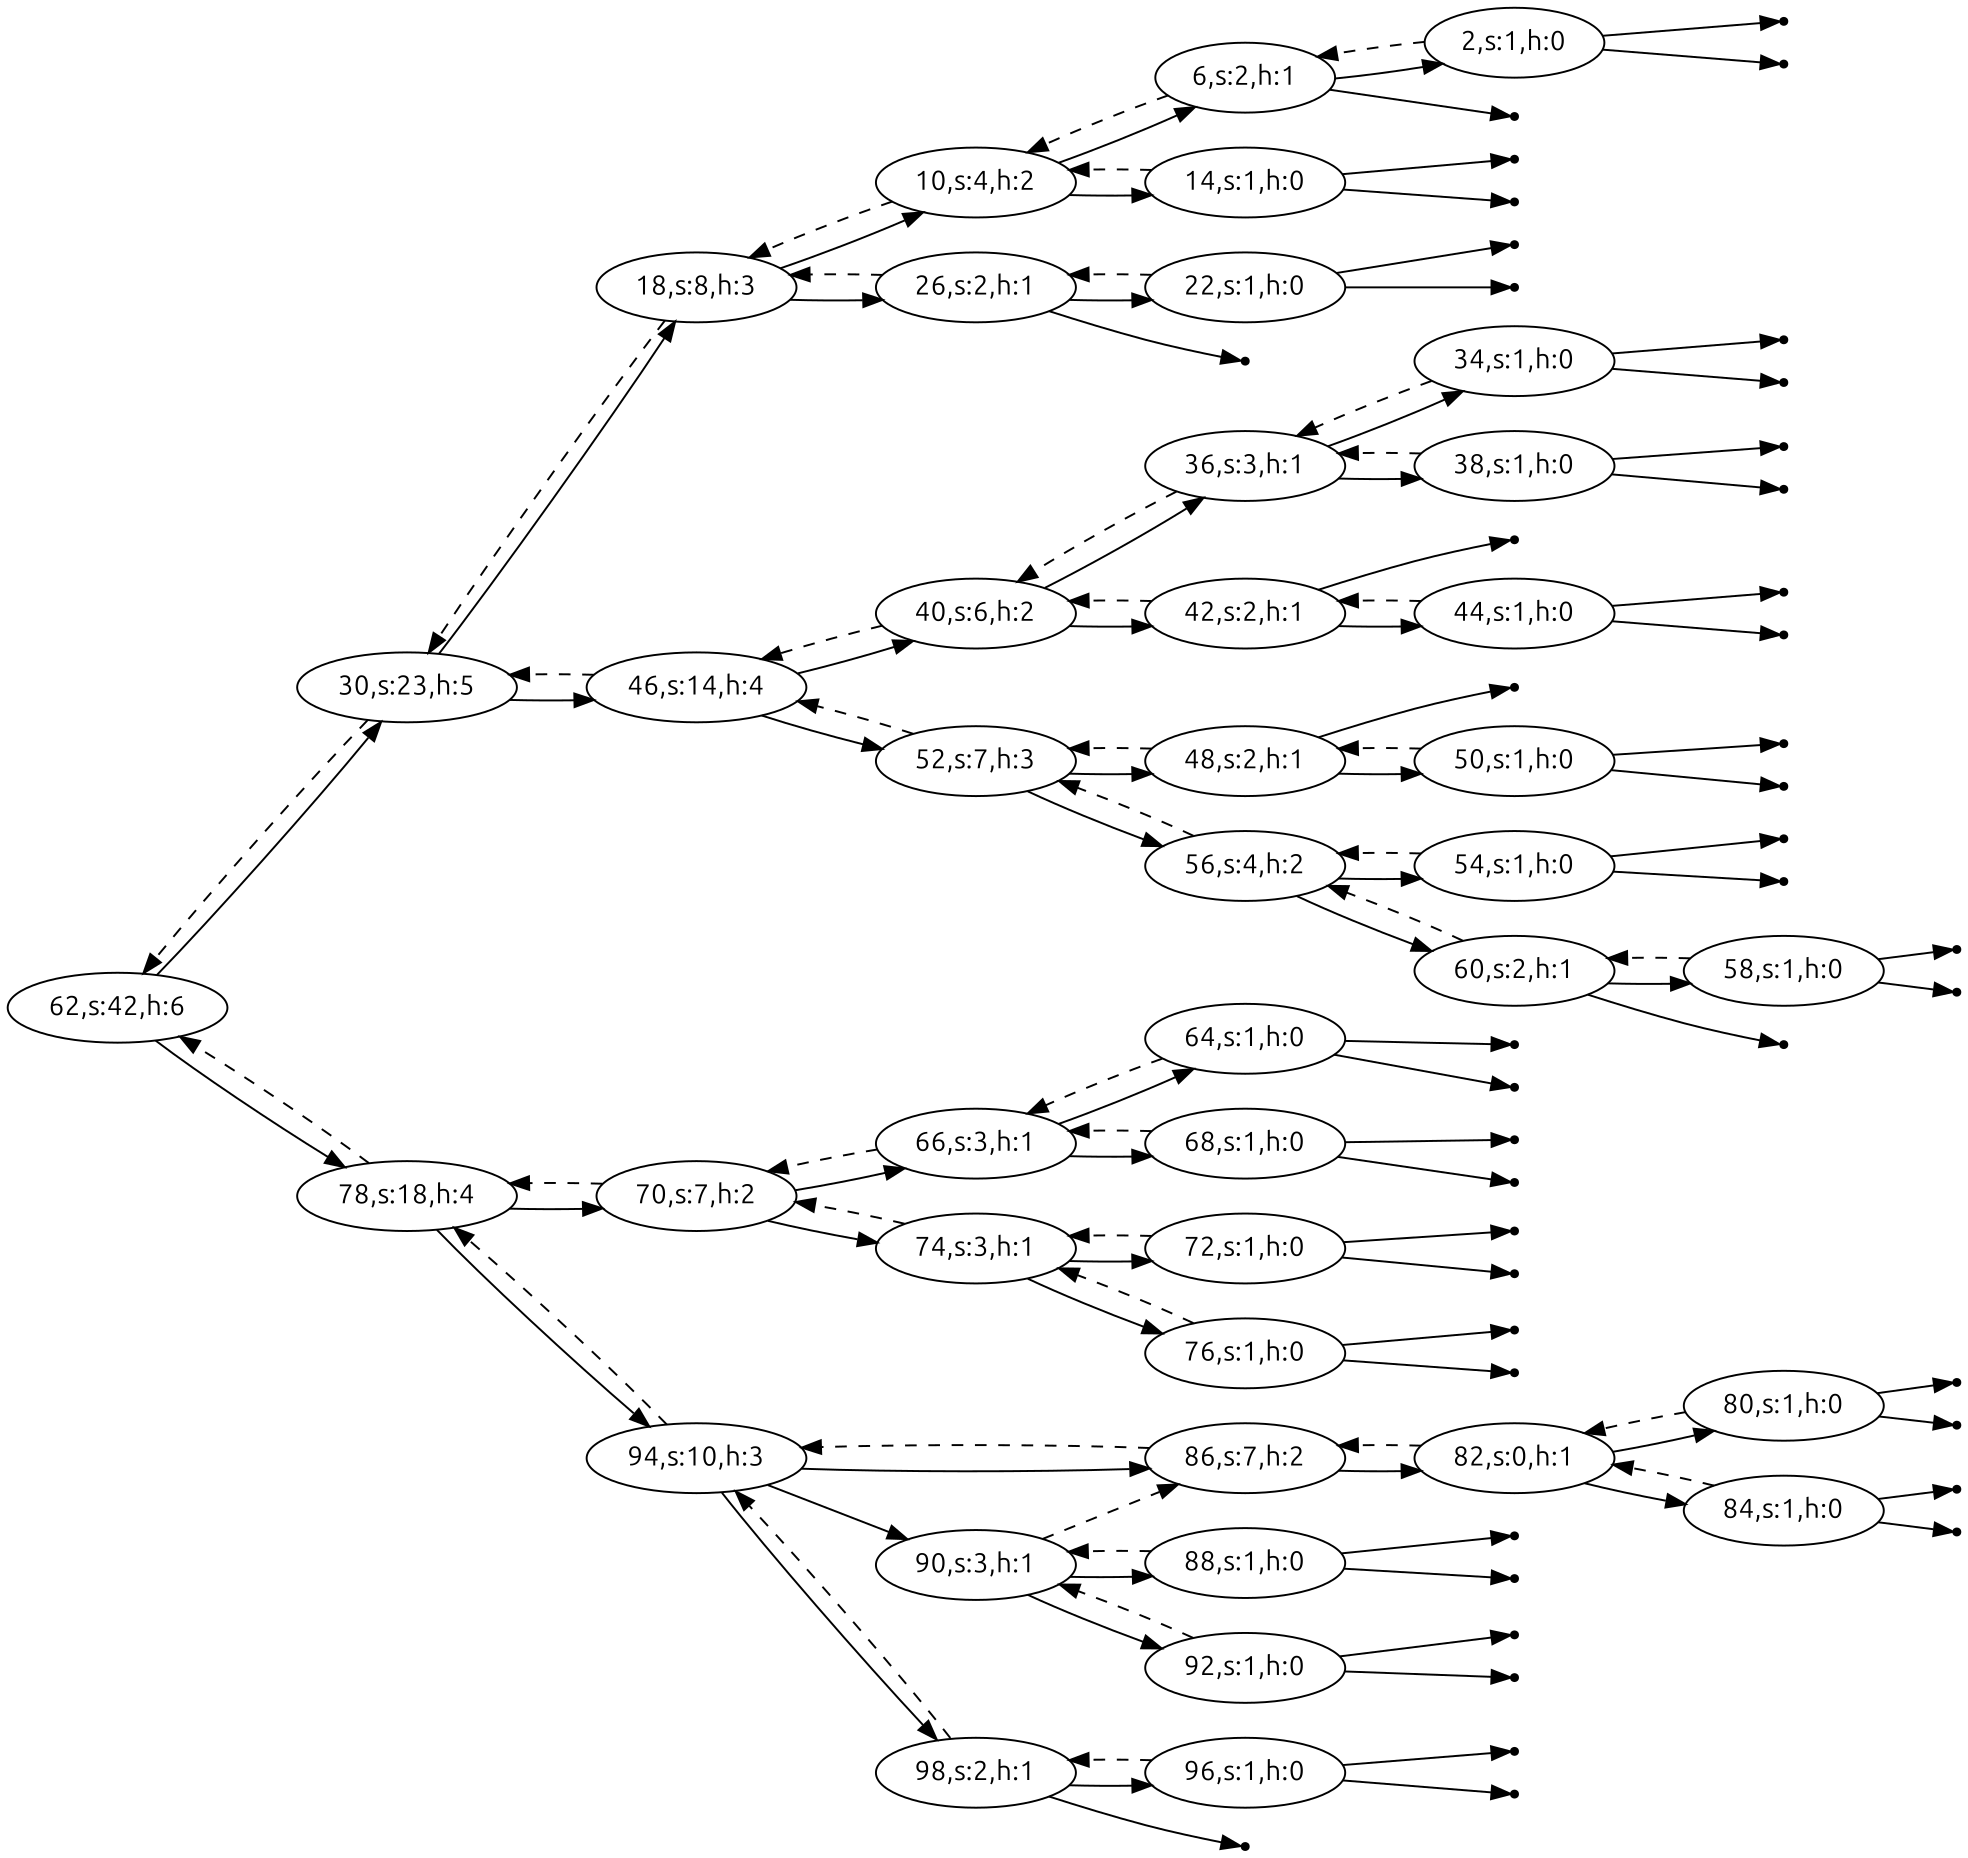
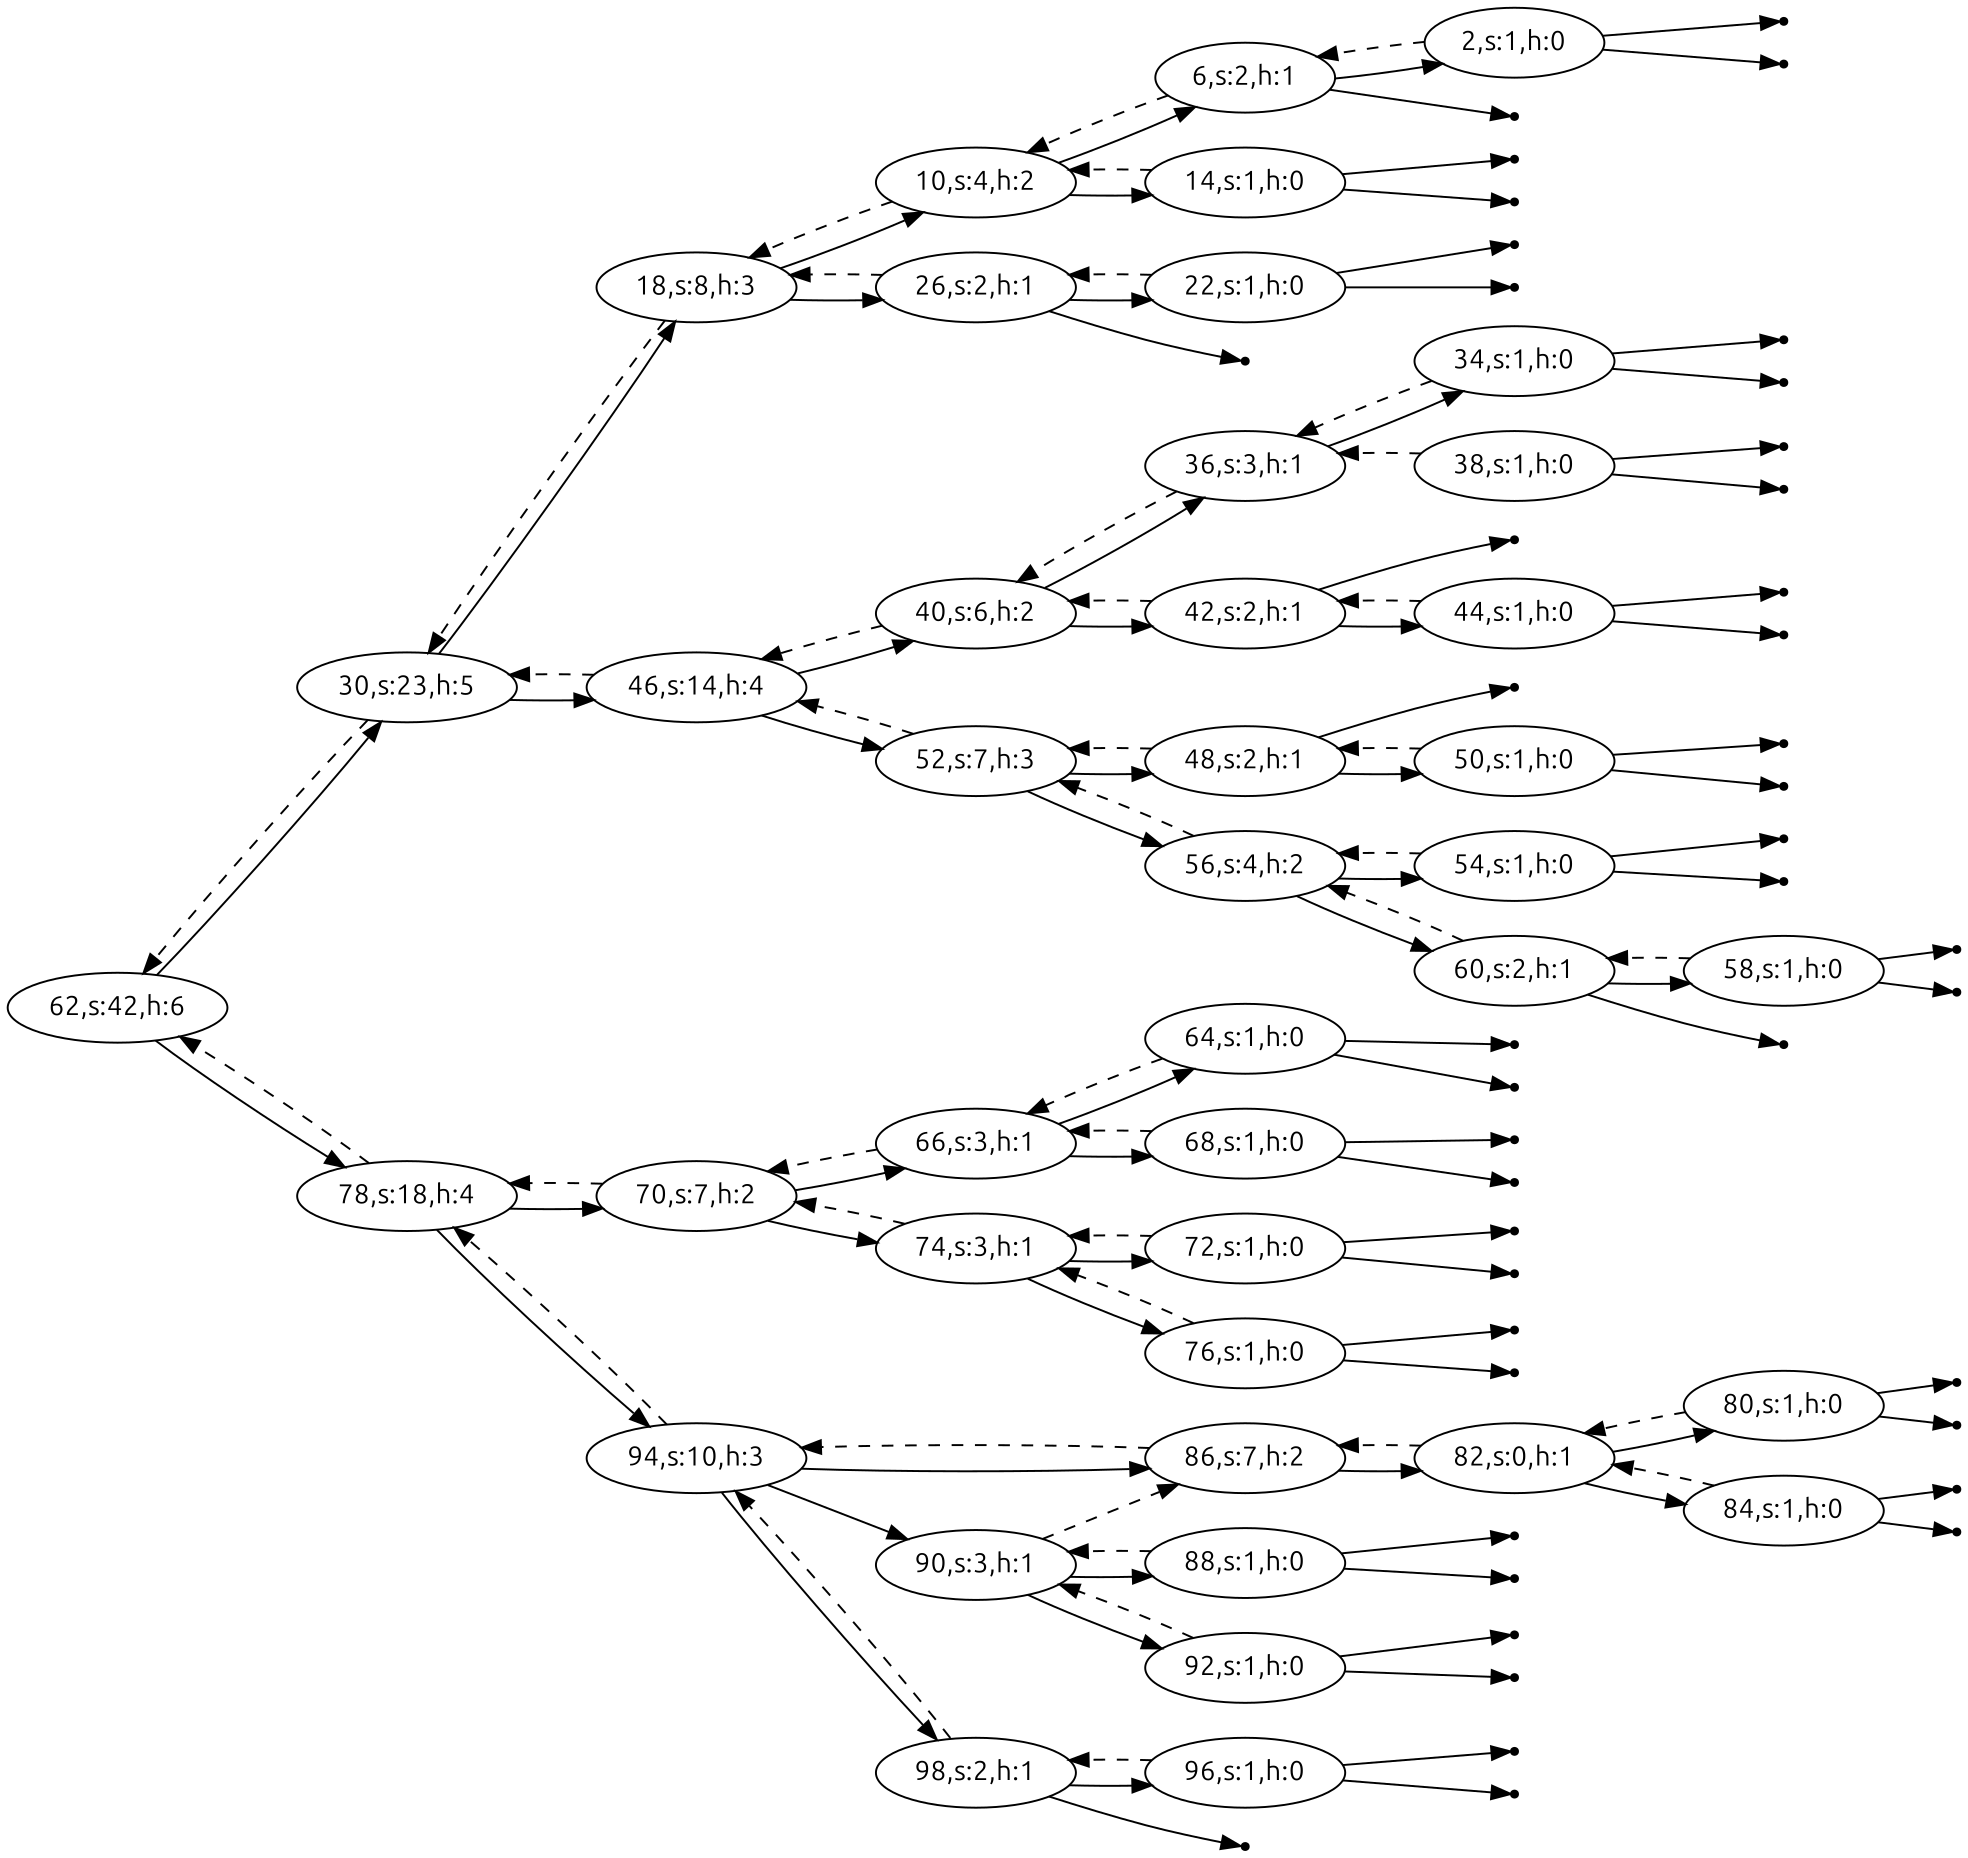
edge "36,s:3,h:1" -> "38,s:1,h:0": removed
